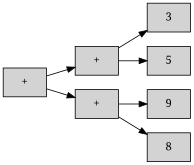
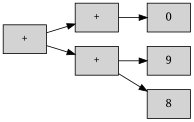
node "3": removed
node "5": label "5" -> "0"
